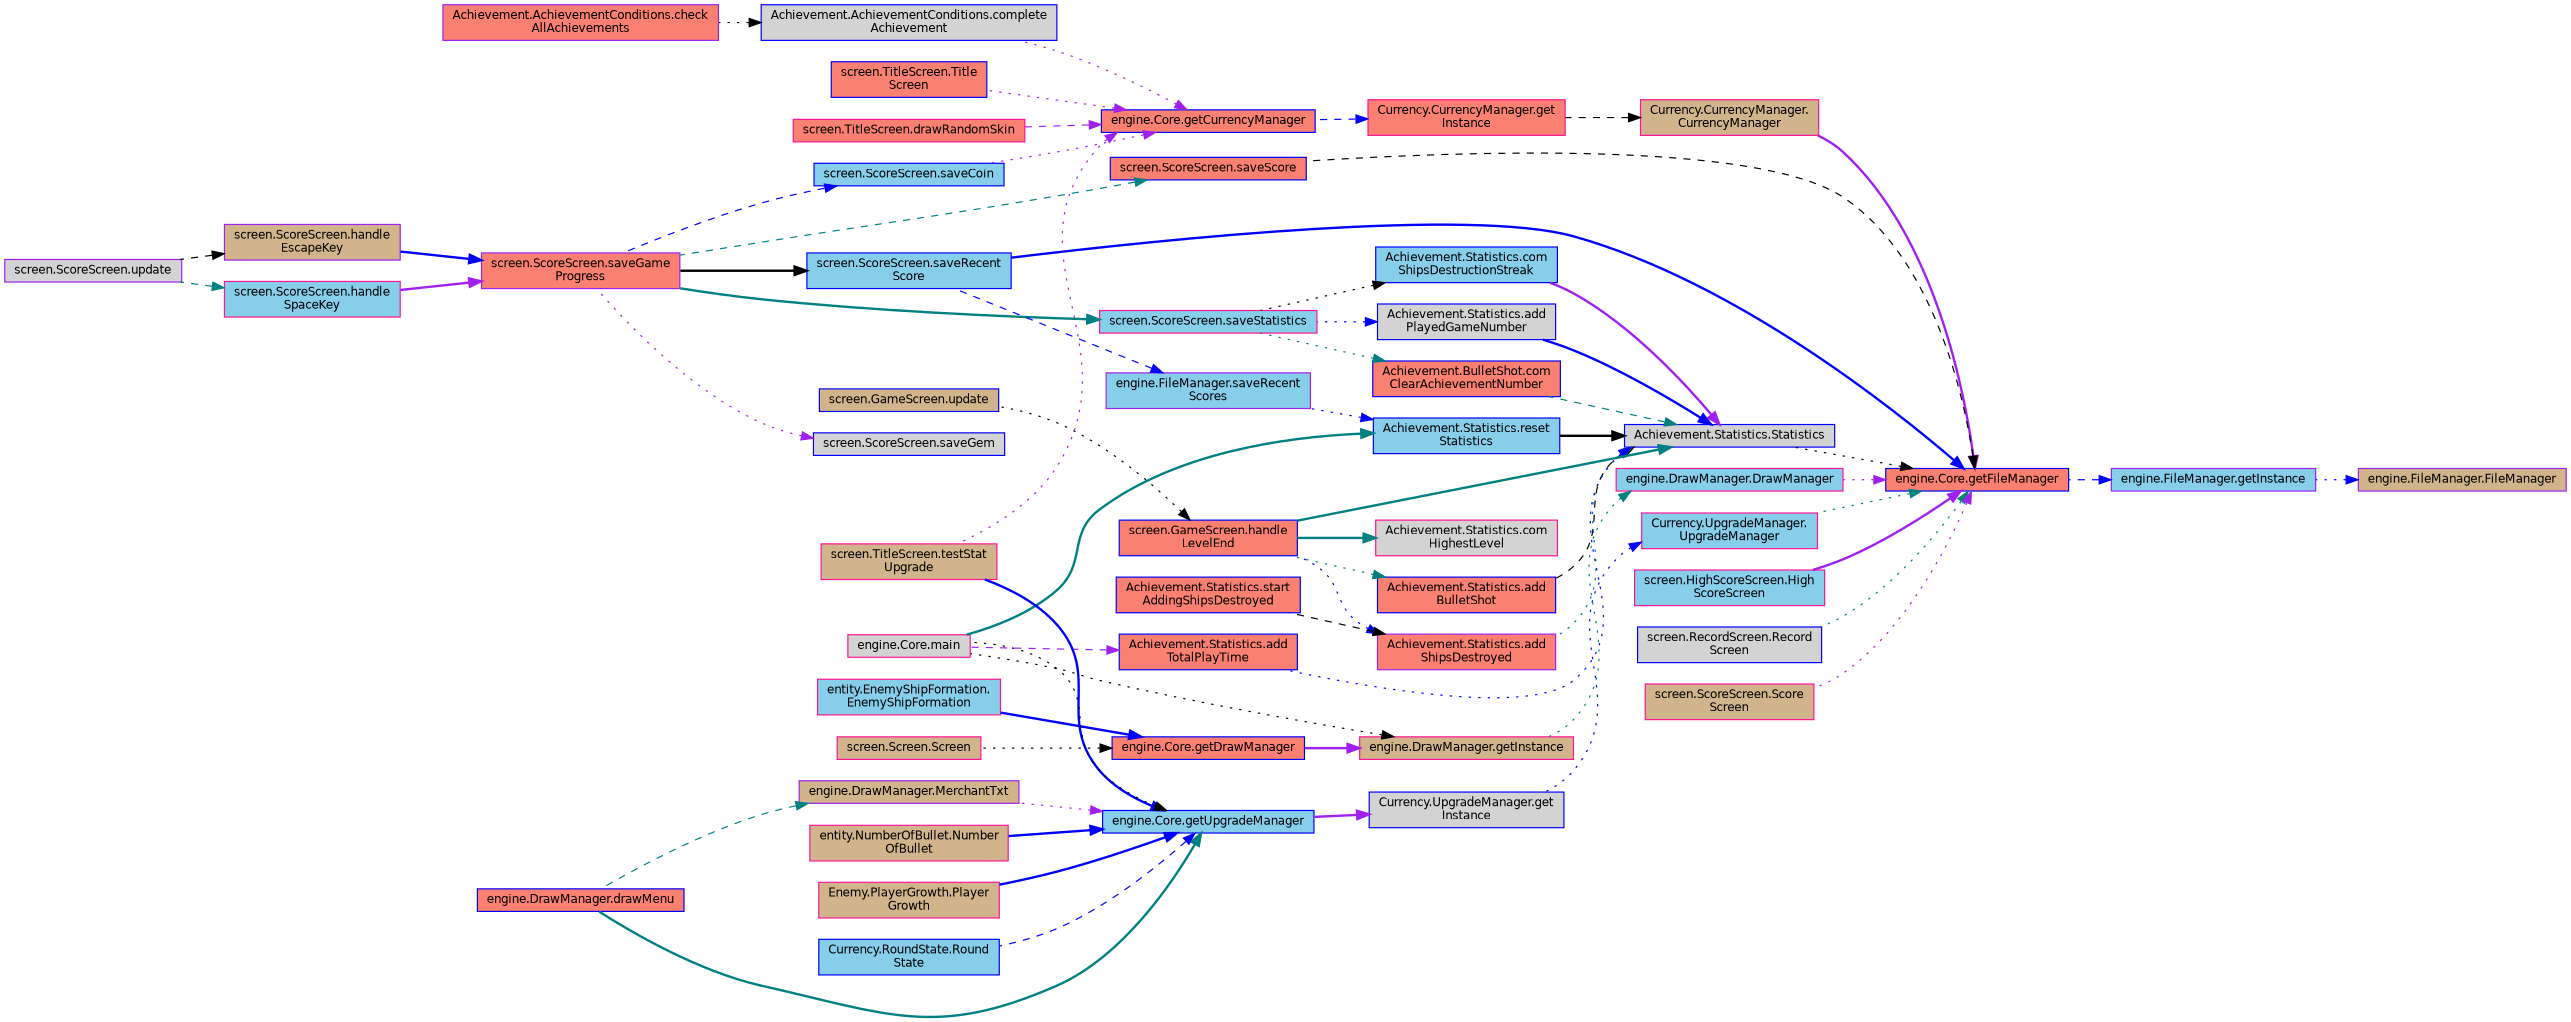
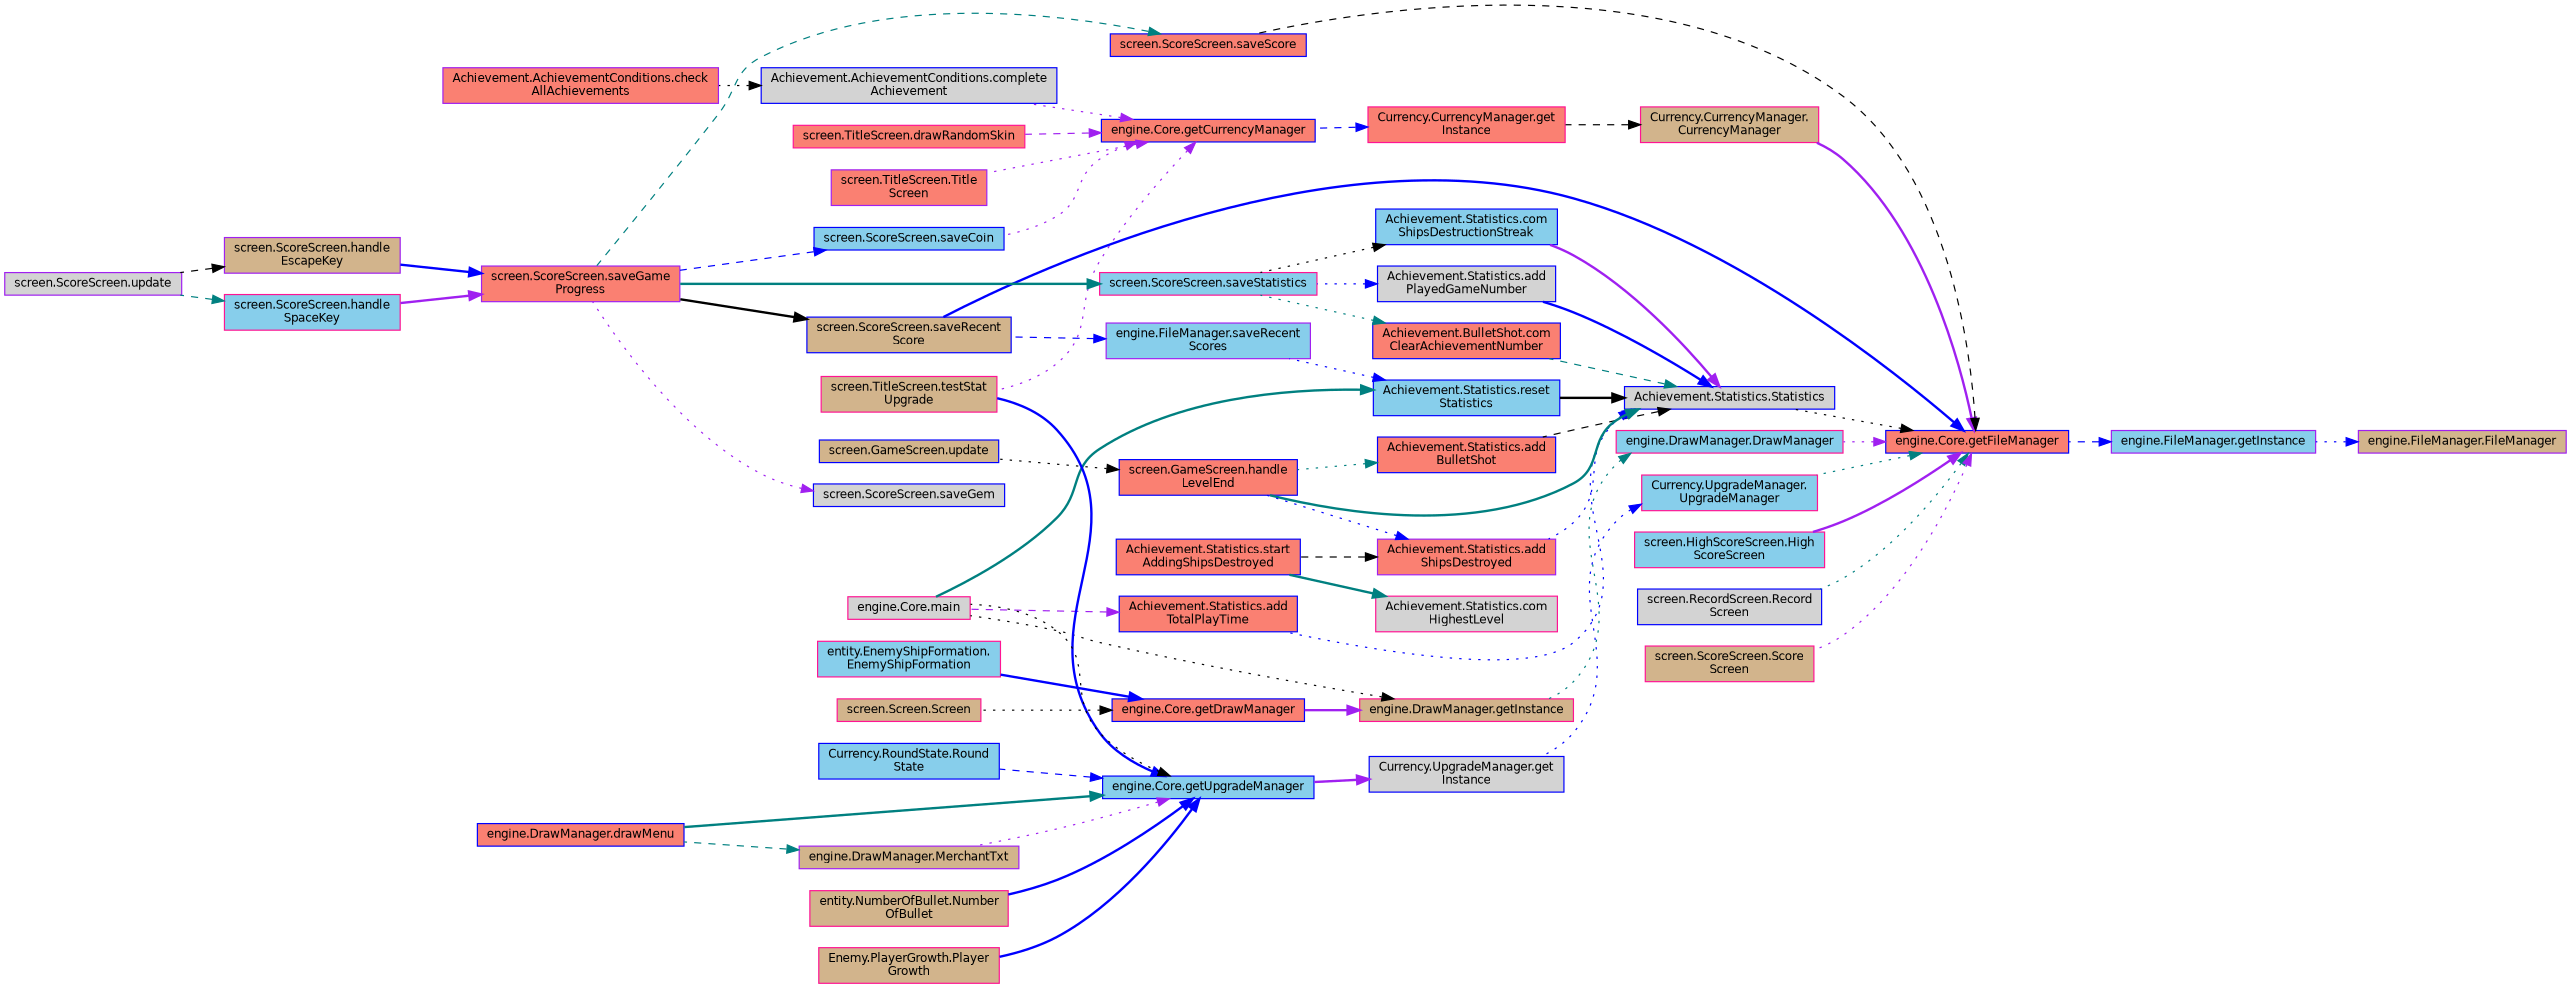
node "screen.TitleScreen.Title Screen": color blue -> purple
node "screen.ScoreScreen.saveRecent Score": fillcolor skyblue -> tan
edge "screen.GameScreen.handle LevelEnd" -> "Achievement.Statistics.com HighestLevel": now "Achievement.Statistics.start AddingShipsDestroyed" -> "Achievement.Statistics.com HighestLevel"
edge "Achievement.Statistics.add ShipsDestroyed" -> "Achievement.Statistics.Statistics": color teal -> blue
